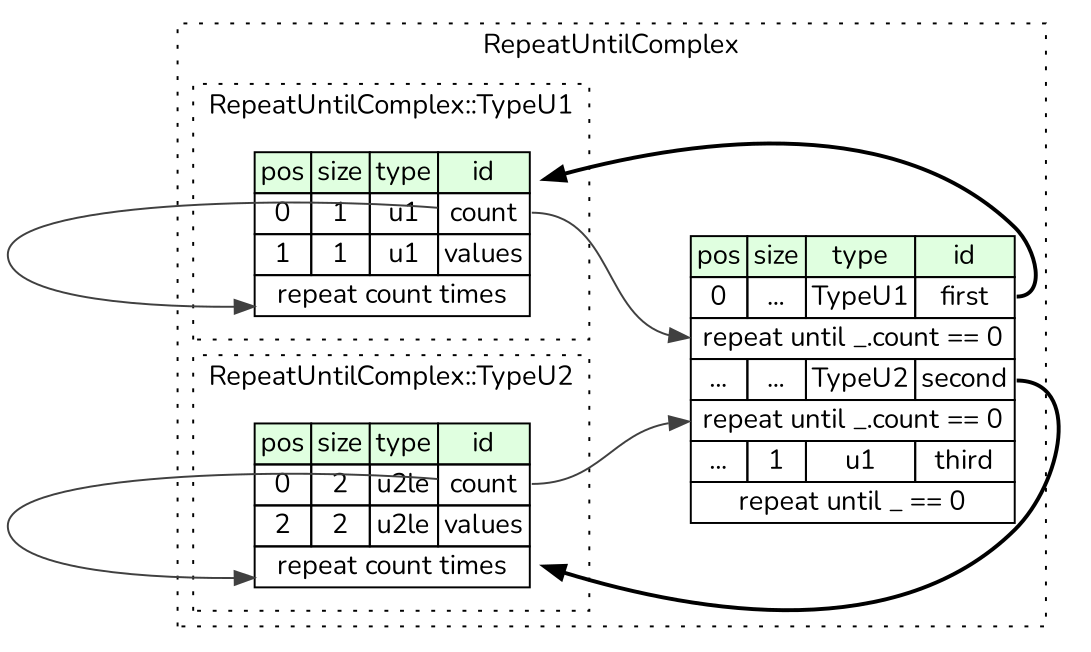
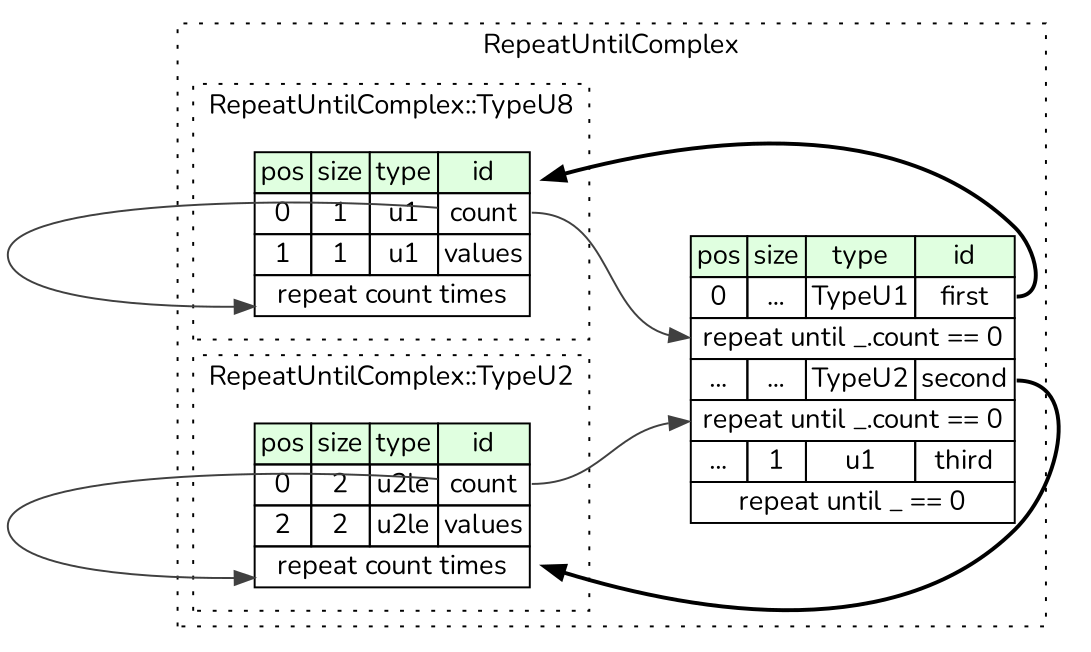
cluster "RepeatUntilComplex::TypeU1": label "RepeatUntilComplex::TypeU1" -> "RepeatUntilComplex::TypeU8"
